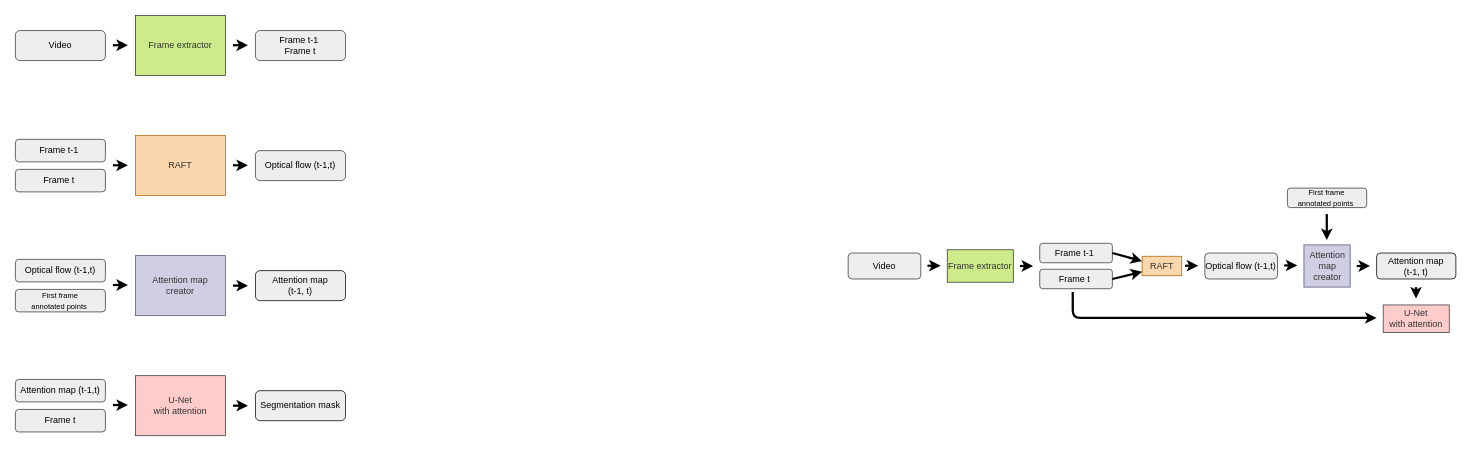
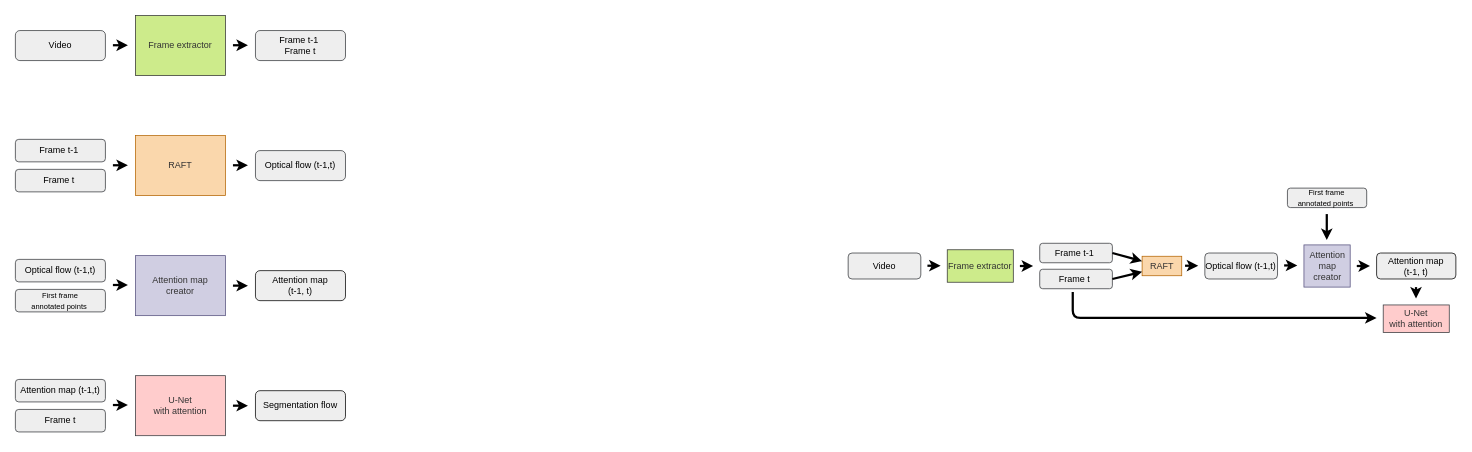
node "Segmentation mask": label "Segmentation mask" -> "Segmentation flow"
